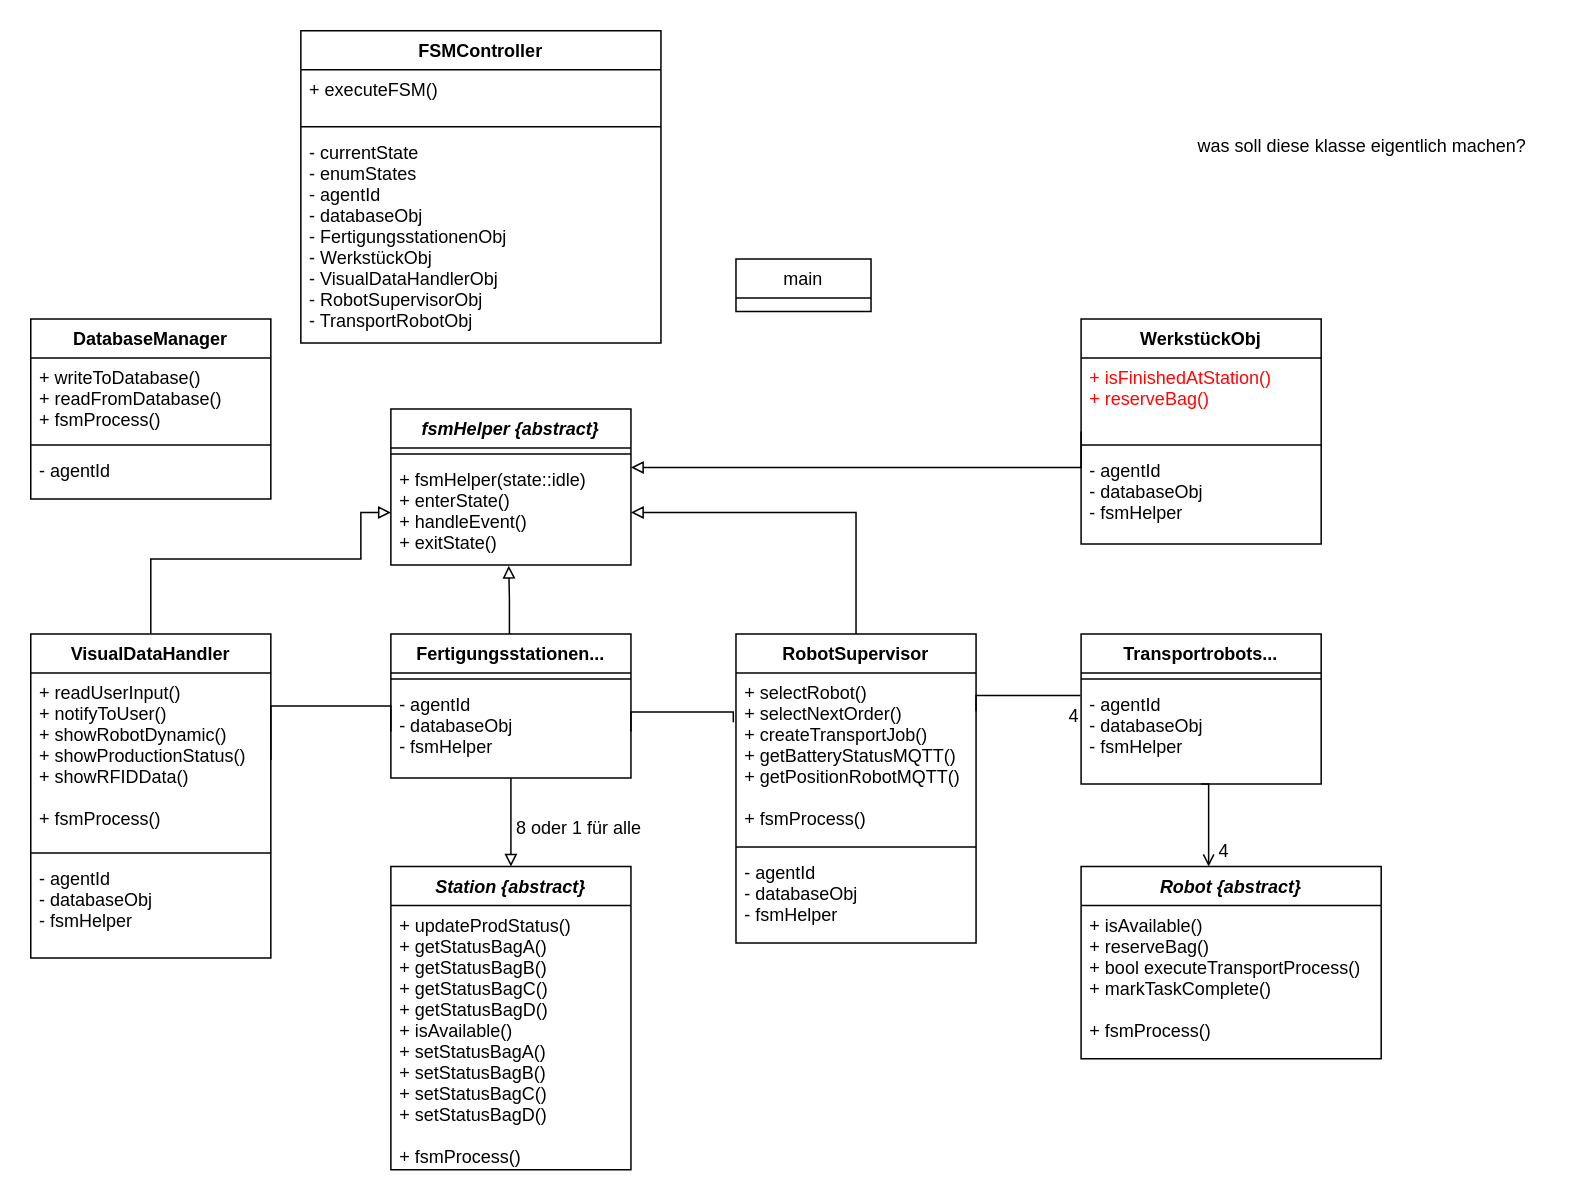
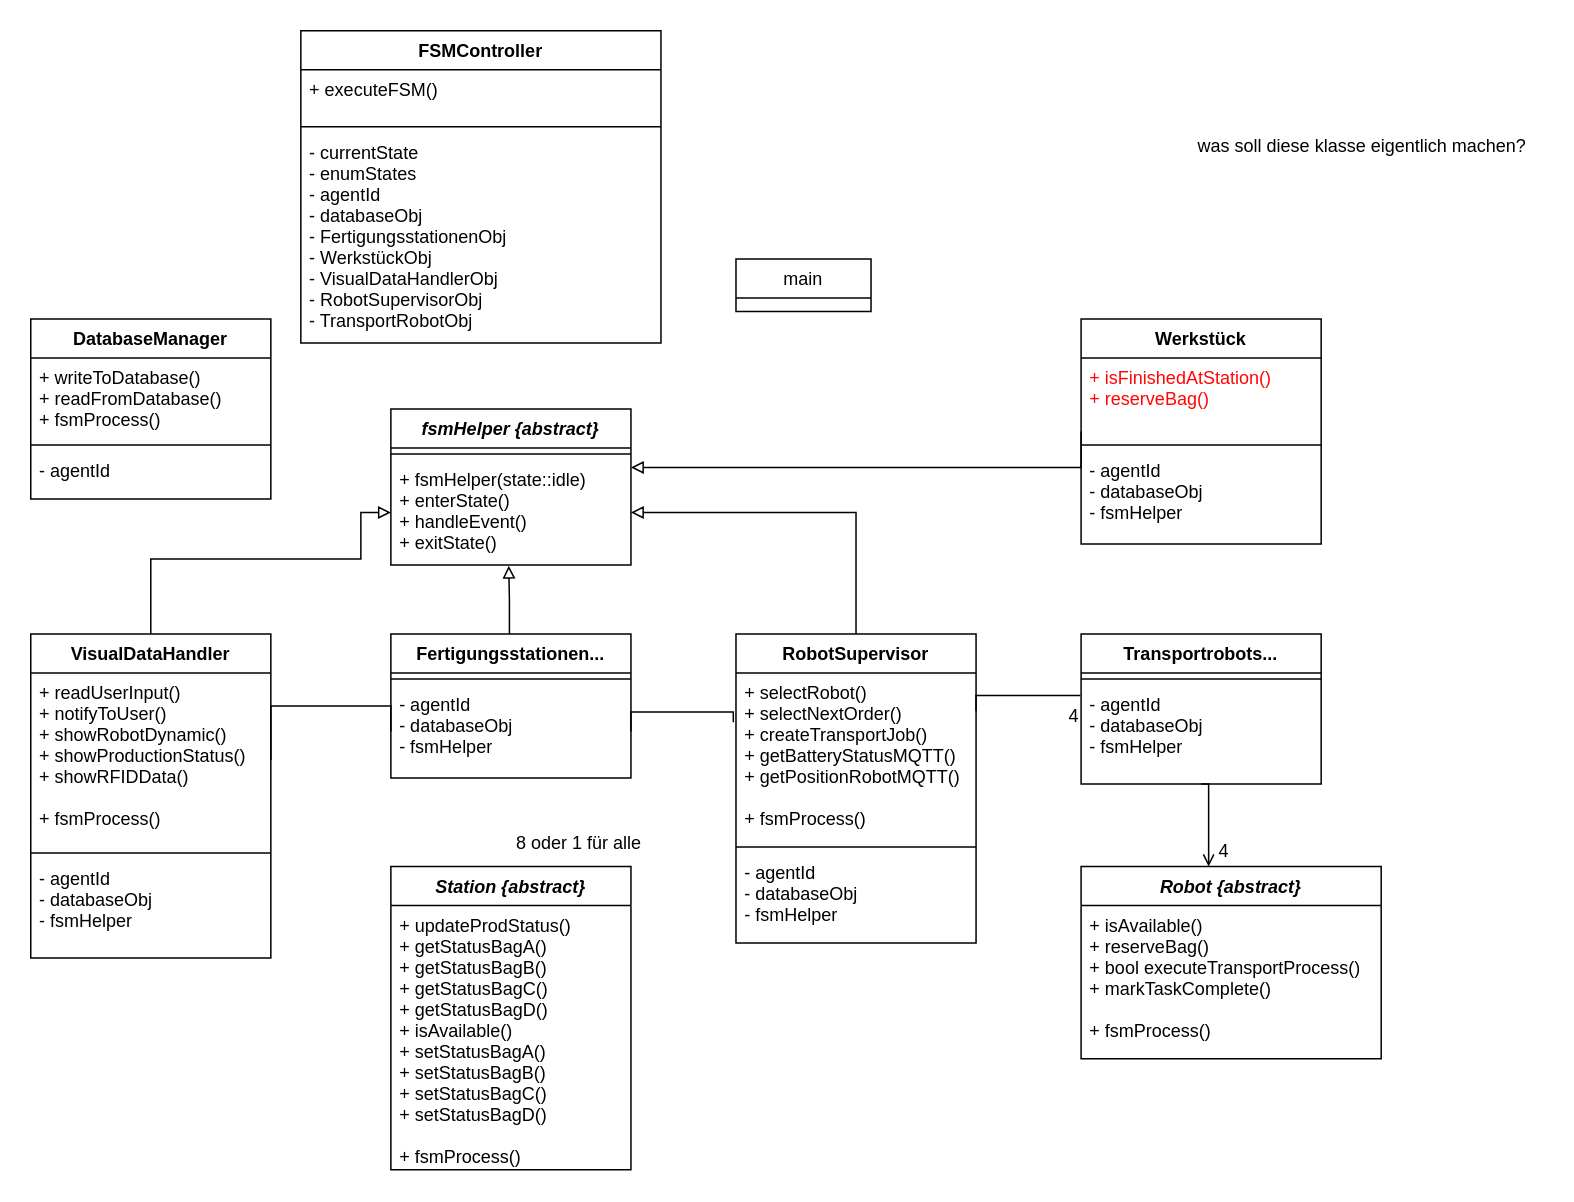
node "WerkstückObj": label "WerkstückObj" -> "Werkstück"
edge "Fertigungsstationen..." -> "Station {abstract}": removed
node "8 oder 1 für alle": moved (578, 829) -> (578, 844)
